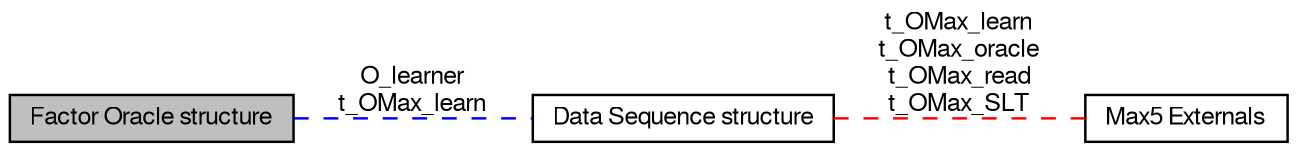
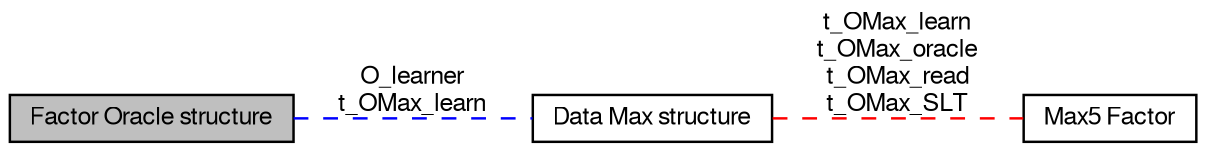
node "Data Sequence structure": label "Data Sequence structure" -> "Data Max structure"
node "Max5 Externals": label "Max5 Externals" -> "Max5 Factor"
